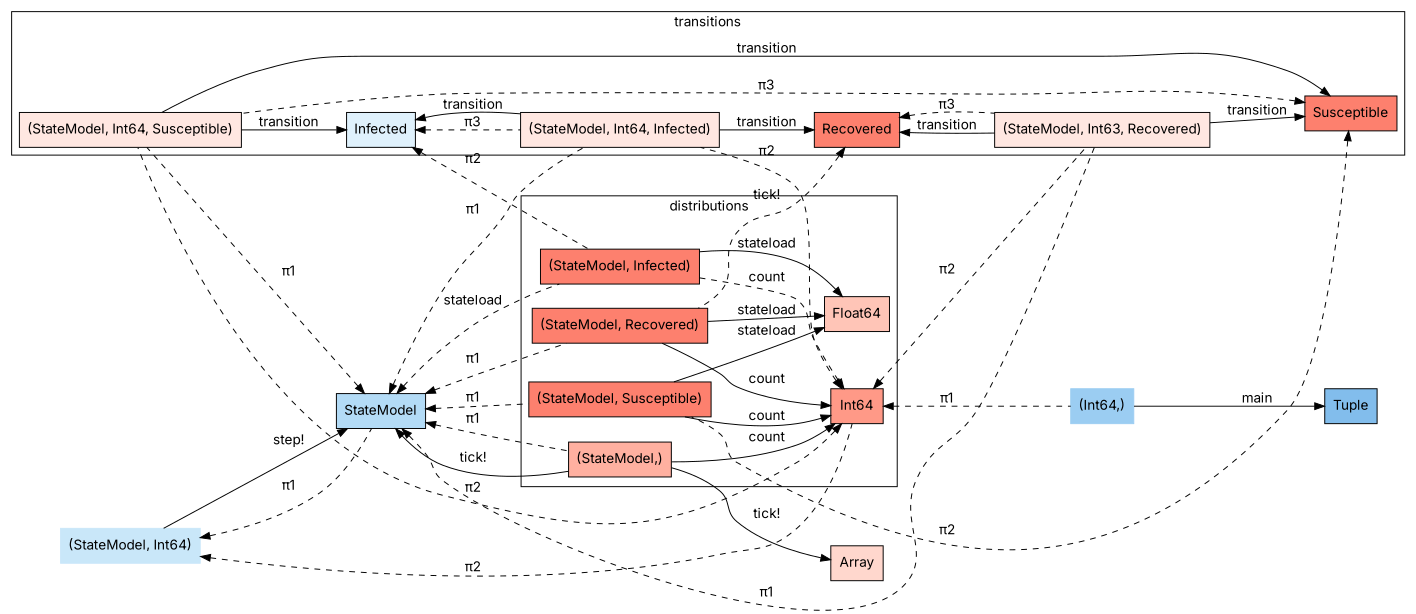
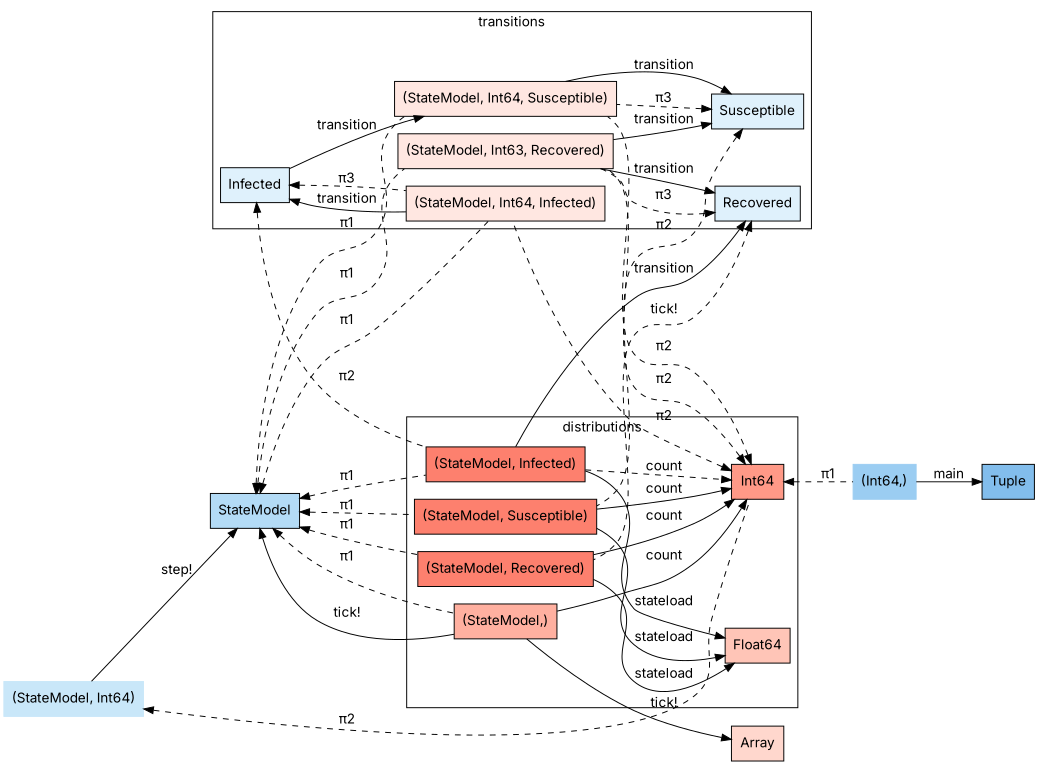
node "Susceptible": fillcolor #fd806e -> #dff1fc
edge "(StateModel, Int64, Susceptible)" -> "Infected": reversed
edge "(StateModel, Int64, Infected)" -> "Recovered": now "(StateModel, Infected)" -> "Recovered"
node "Recovered": fillcolor #fd806e -> #dff1fc
edge "(StateModel, Infected)" -> "StateModel": label "stateload" -> "π1"
edge "StateModel" -> "(StateModel, Int64)": removed, label "π1"
